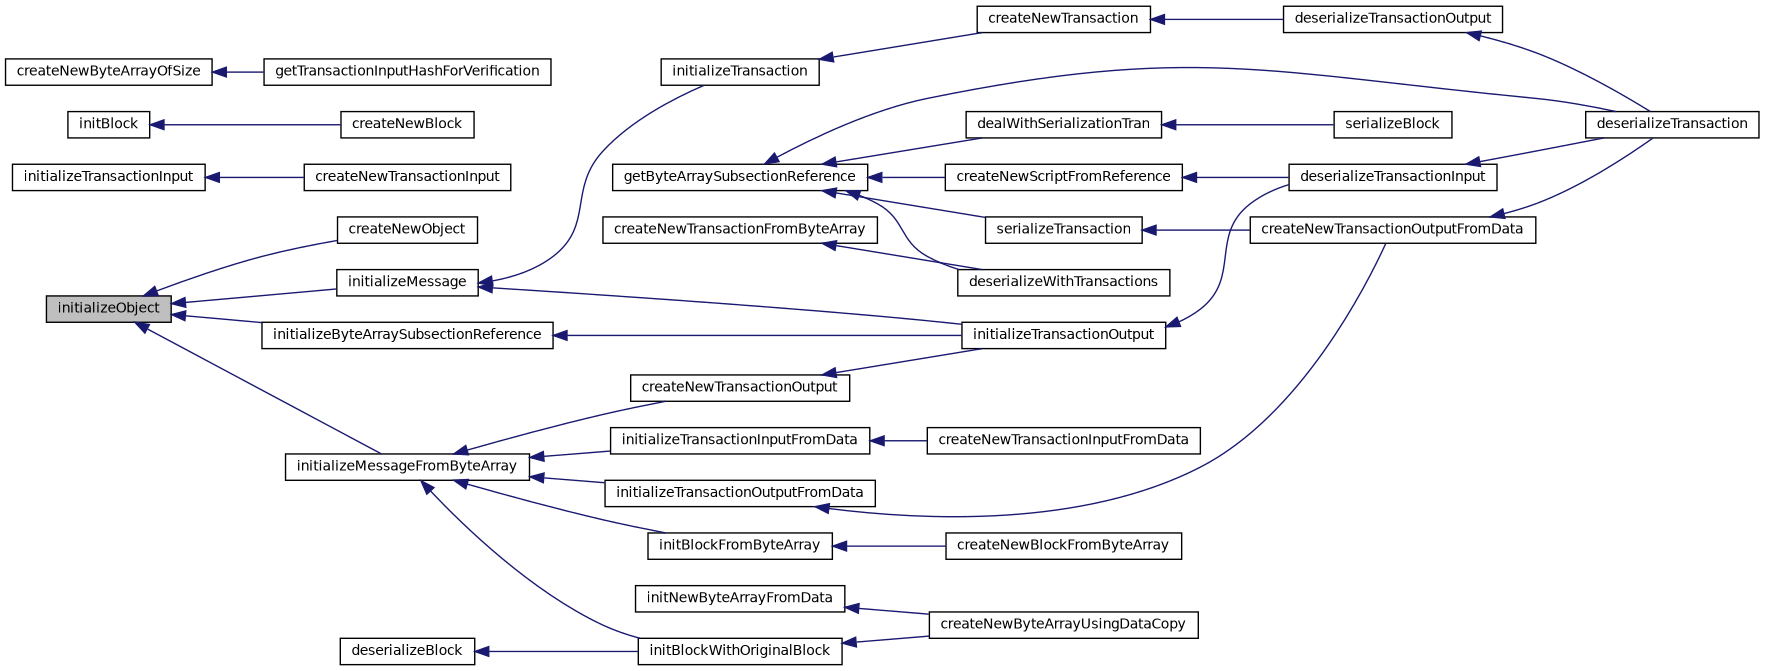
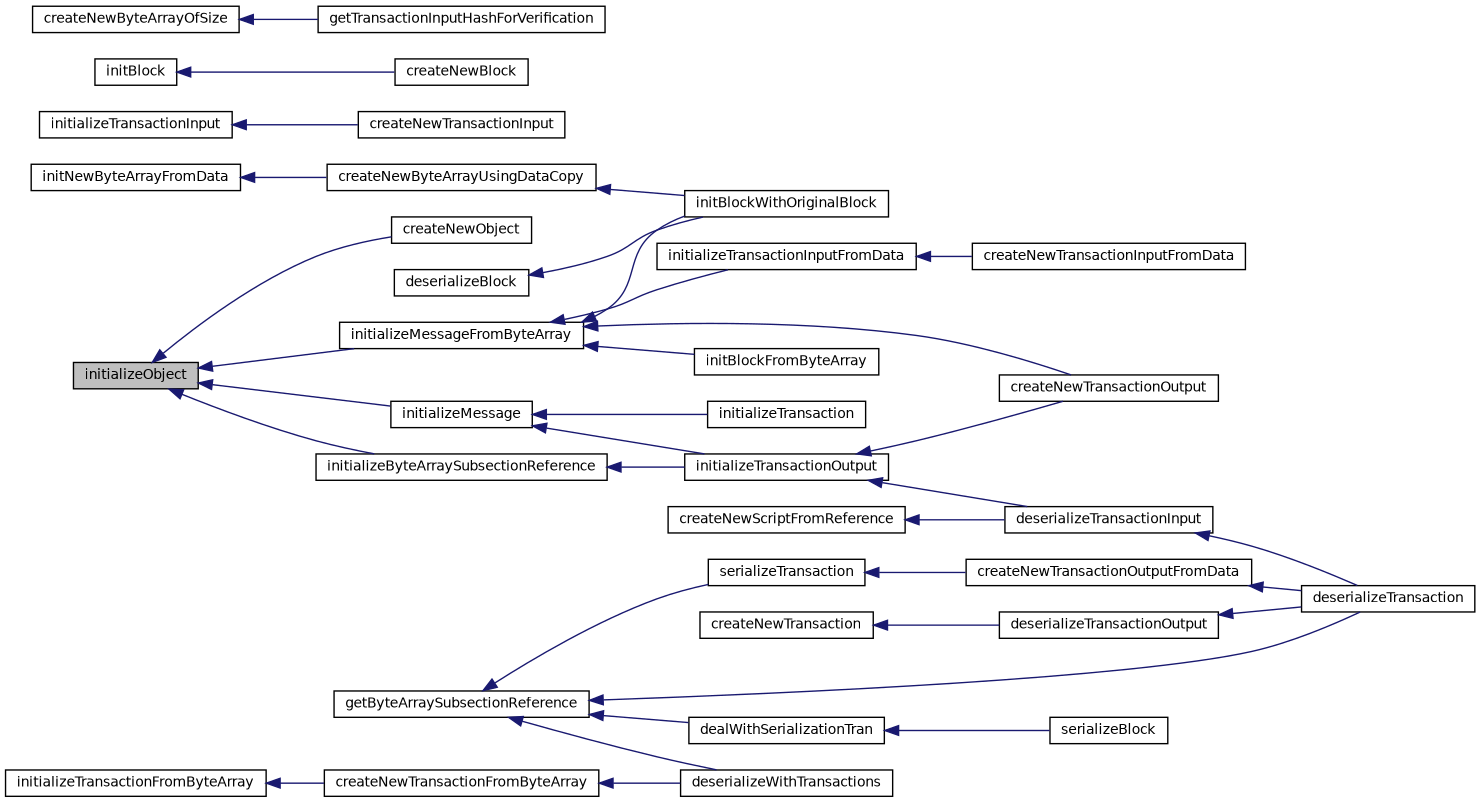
edge "createNewTransaction" -> "initializeTransaction": removed
edge "createNewScriptFromReference" -> "getByteArraySubsectionReference": removed
edge "initializeTransactionOutput" -> "createNewTransactionOutput": reversed
node "initializeTransactionOutputFromData": removed
node "createNewBlockFromByteArray": removed
edge "createNewByteArrayUsingDataCopy" -> "initBlockWithOriginalBlock": reversed
node "initializeTransactionFromByteArray": added
